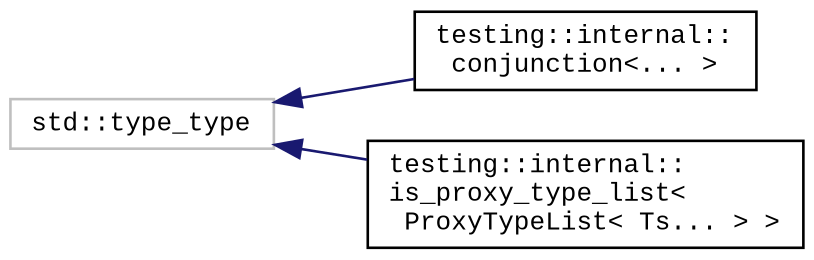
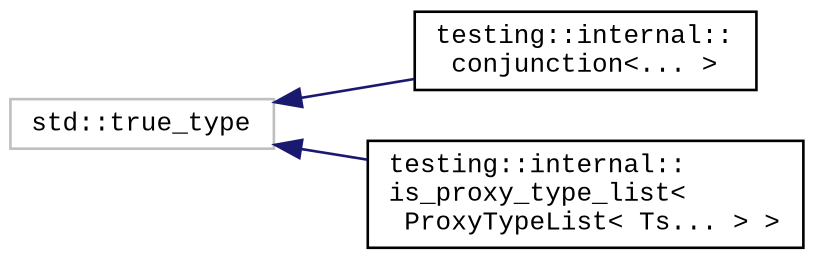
node "std::type_type": label "std::type_type" -> "std::true_type"
